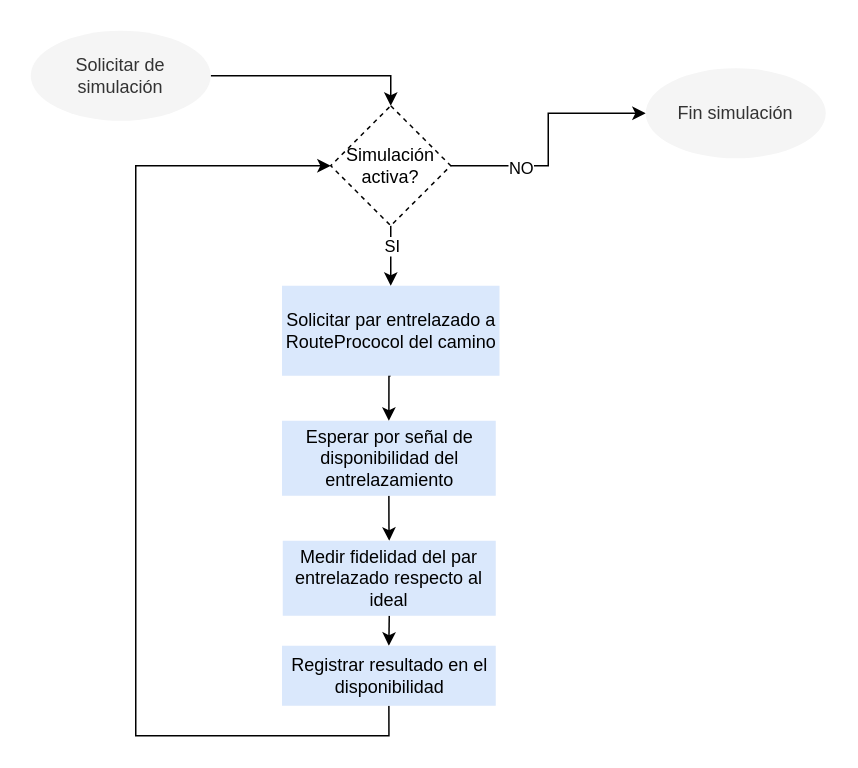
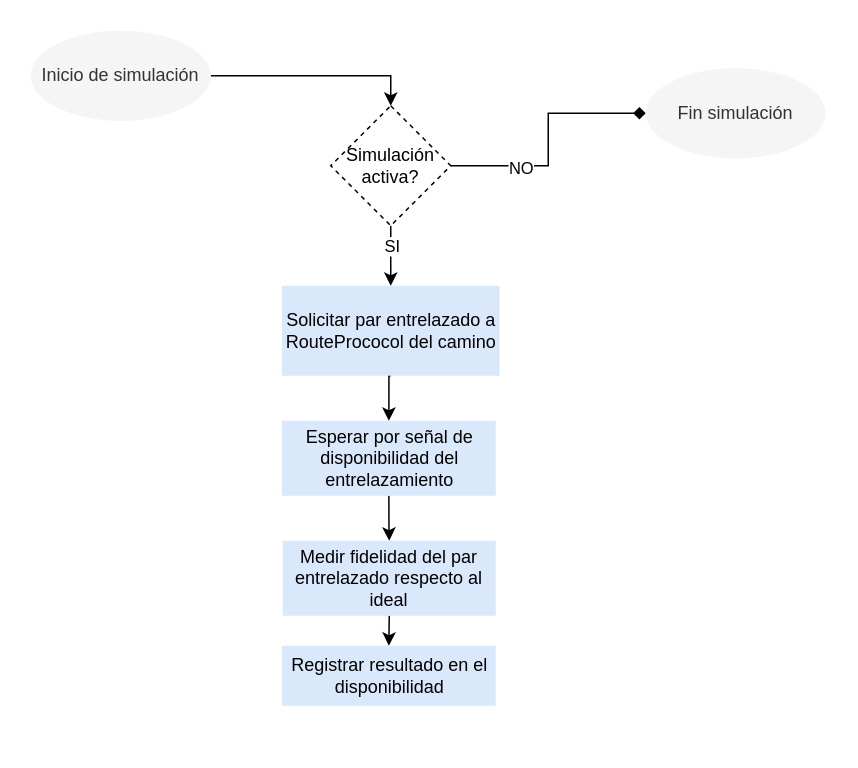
node "Solicitar de simulación": label "Solicitar de simulación" -> "Inicio de simulación"
edge "Simulación activa?" -> "Fin simulación": arrowhead classic -> diamond
edge "Registrar resultado en el disponibilidad" -> "Simulación activa?": removed
